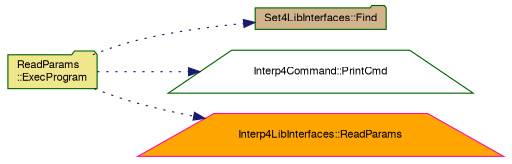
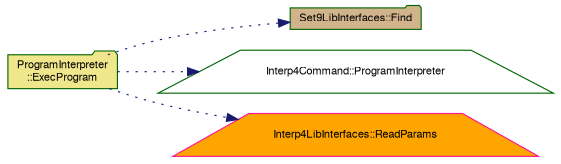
node "Set4LibInterfaces::Find": label "Set4LibInterfaces::Find" -> "Set9LibInterfaces::Find"
node "ReadParams ::ExecProgram": label "ReadParams ::ExecProgram" -> "ProgramInterpreter ::ExecProgram"
node "Interp4Command::PrintCmd": label "Interp4Command::PrintCmd" -> "Interp4Command::ProgramInterpreter"
